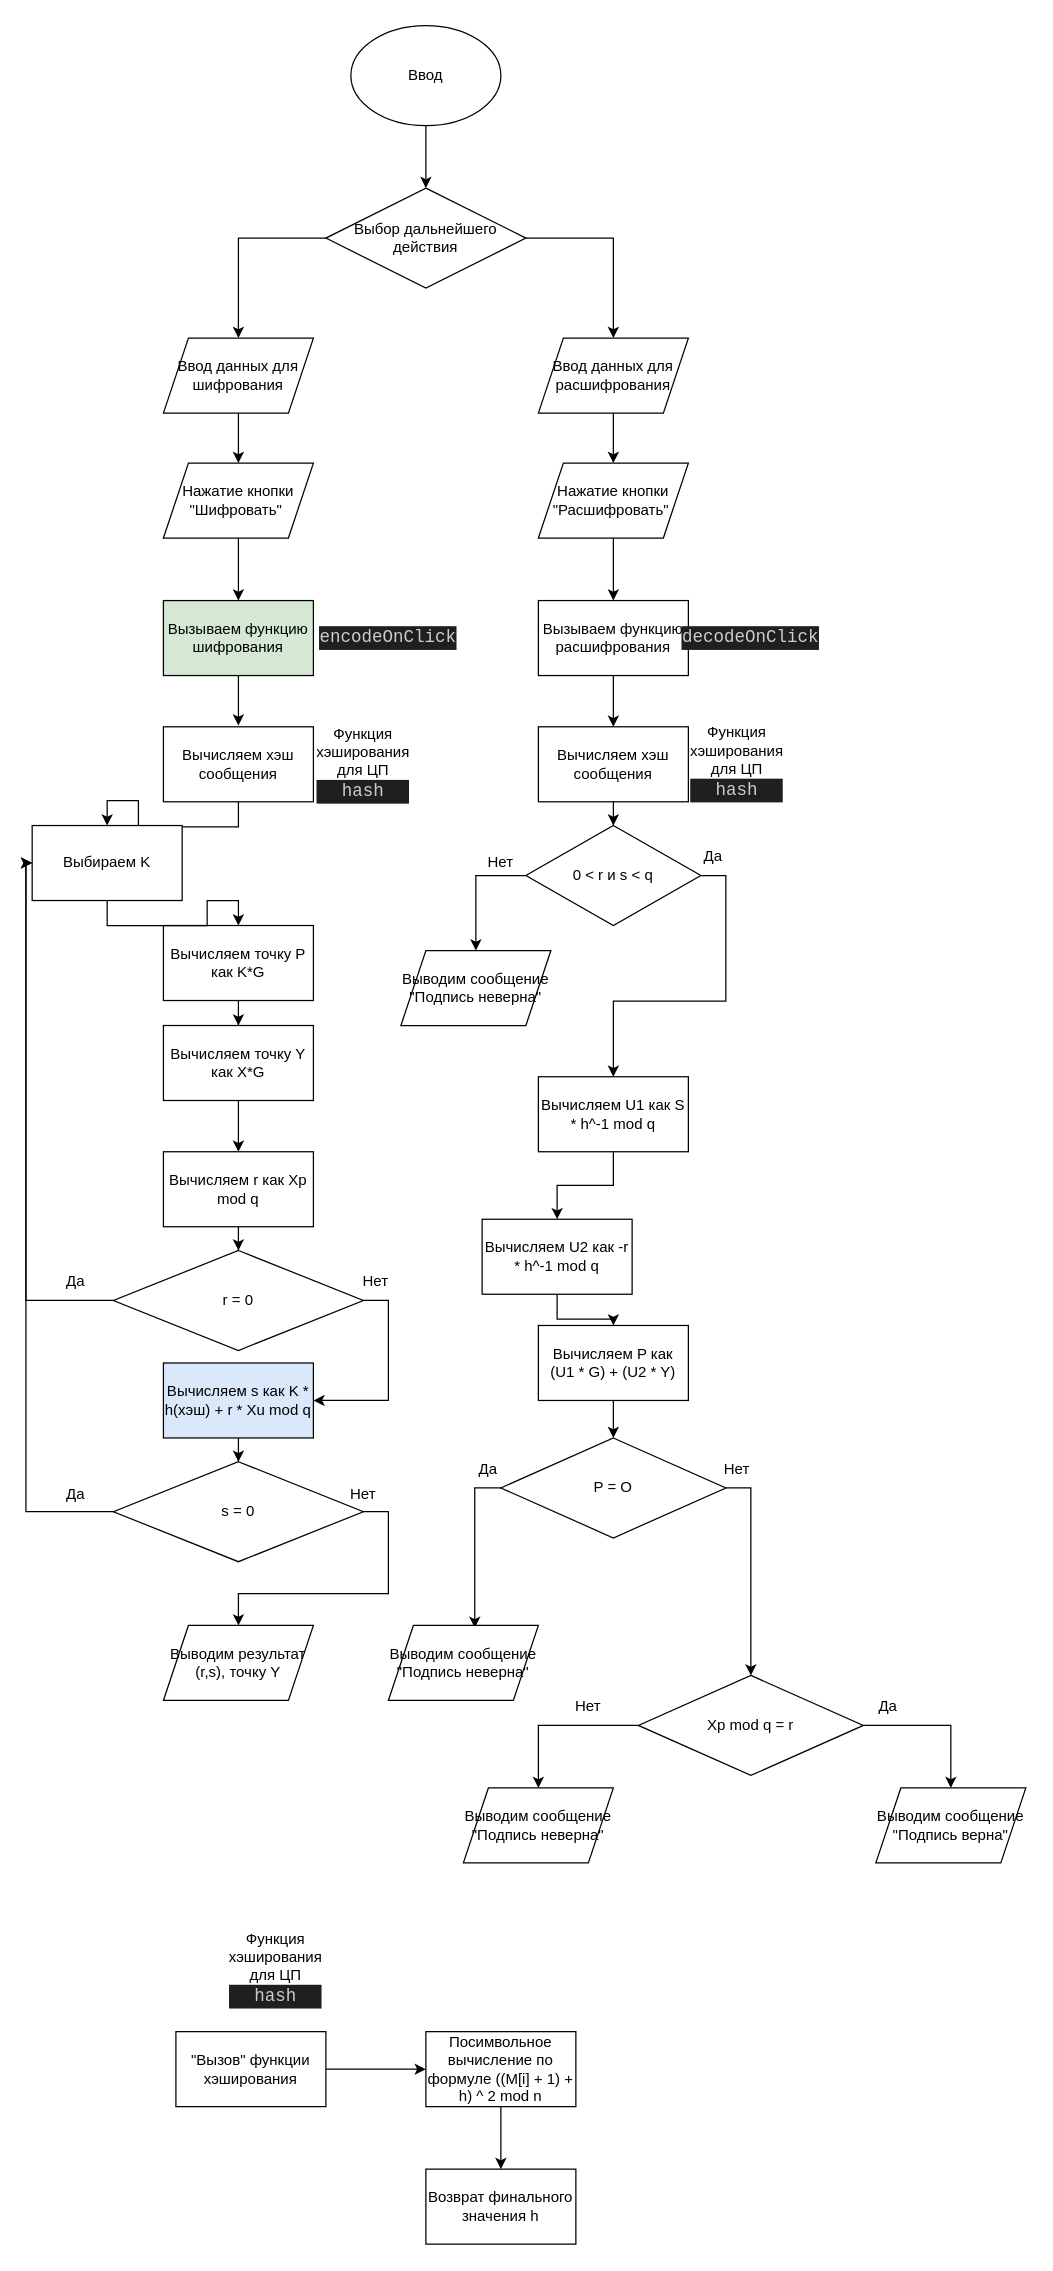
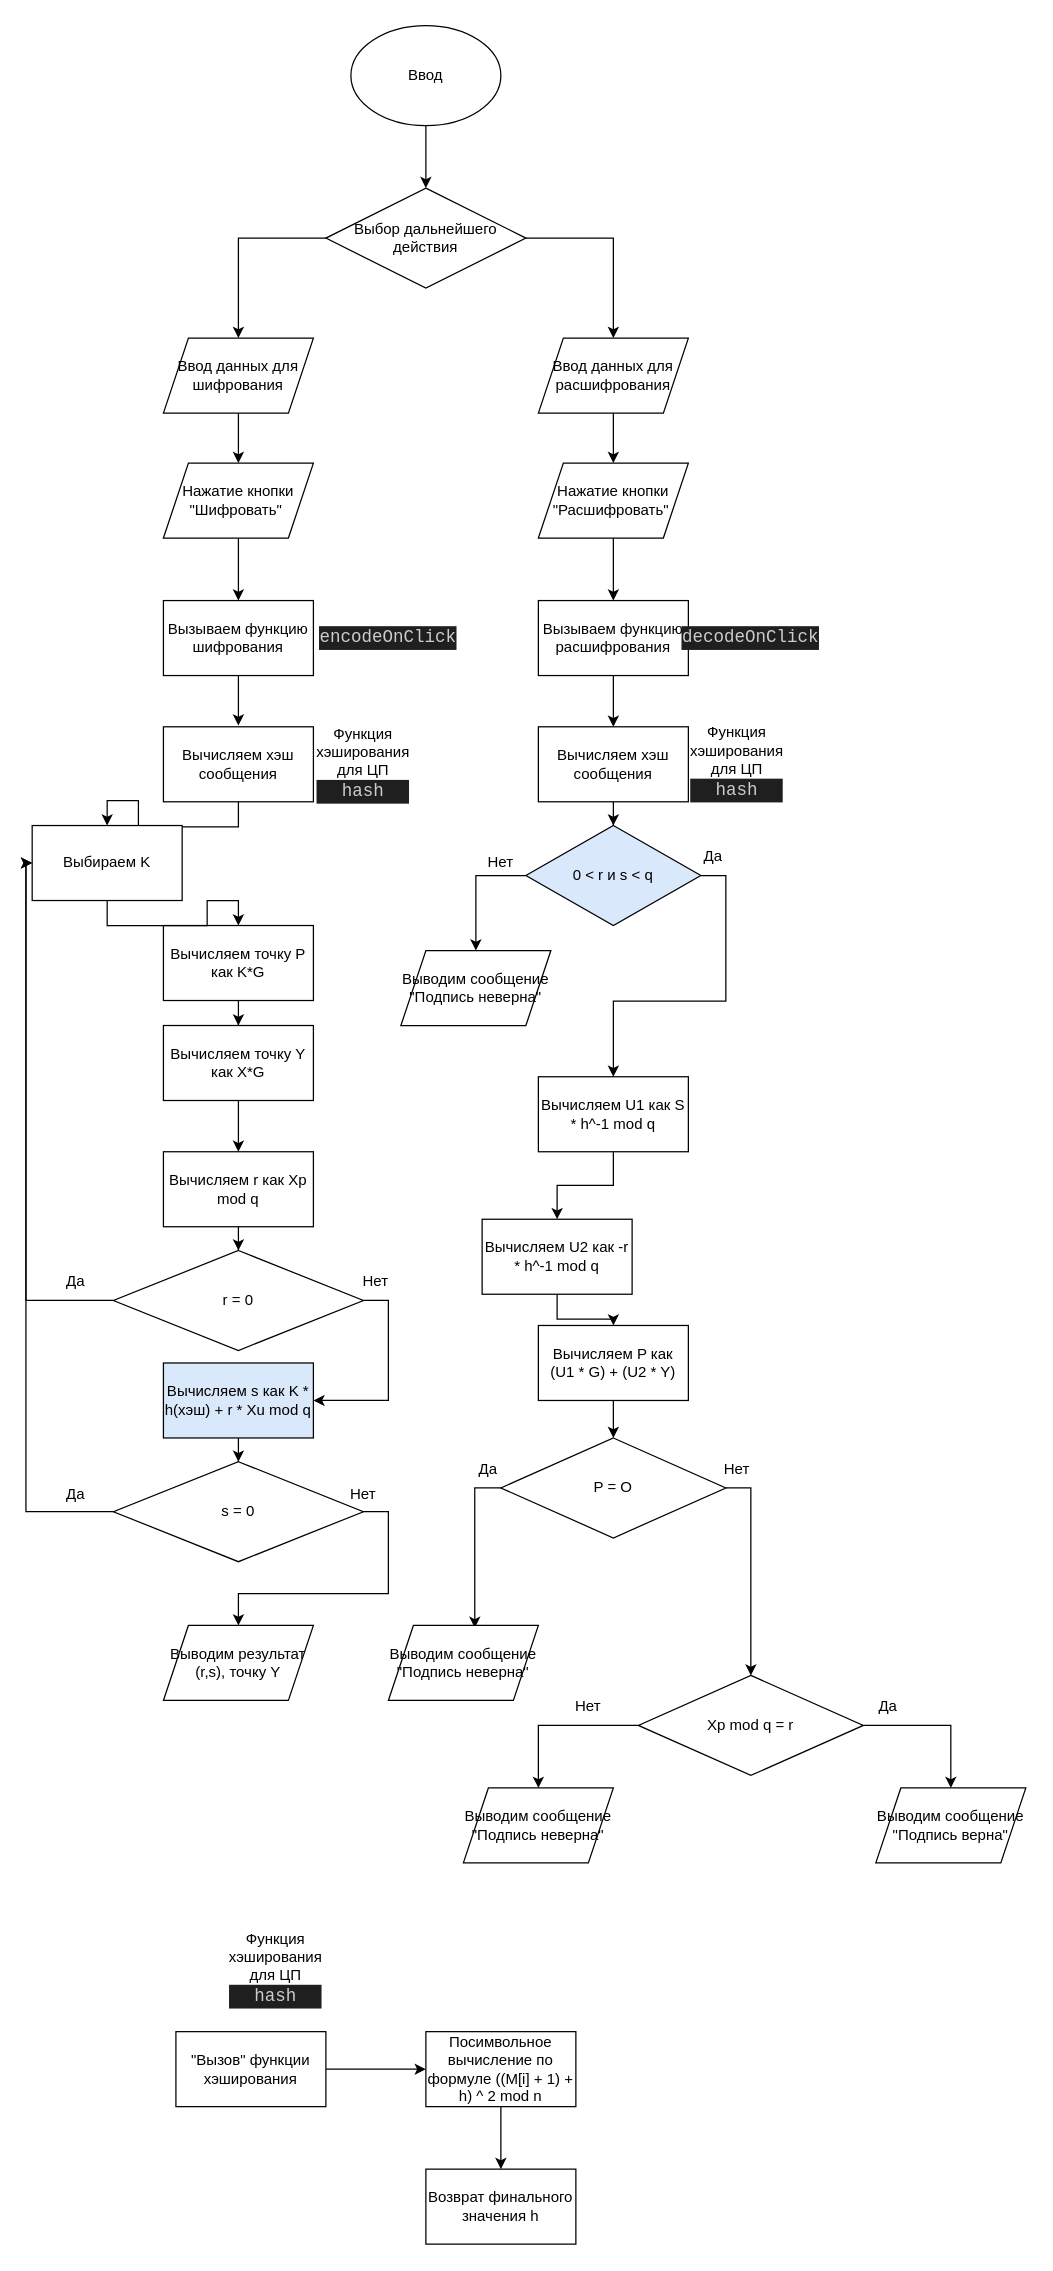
node "Вызываем функцию шифрования": fillcolor #d5e8d4 -> #ffffff
node "0 < r и s < q": fillcolor #ffffff -> #dae8fc
